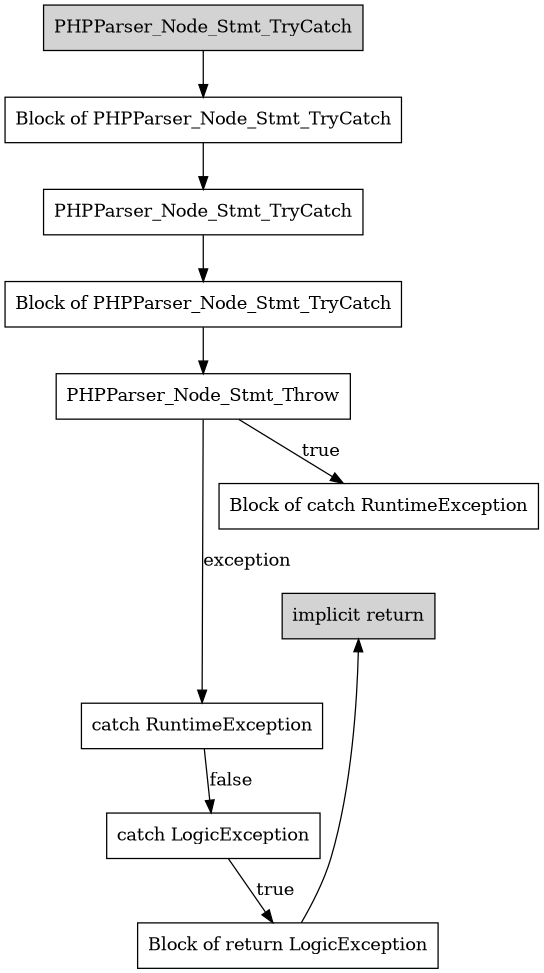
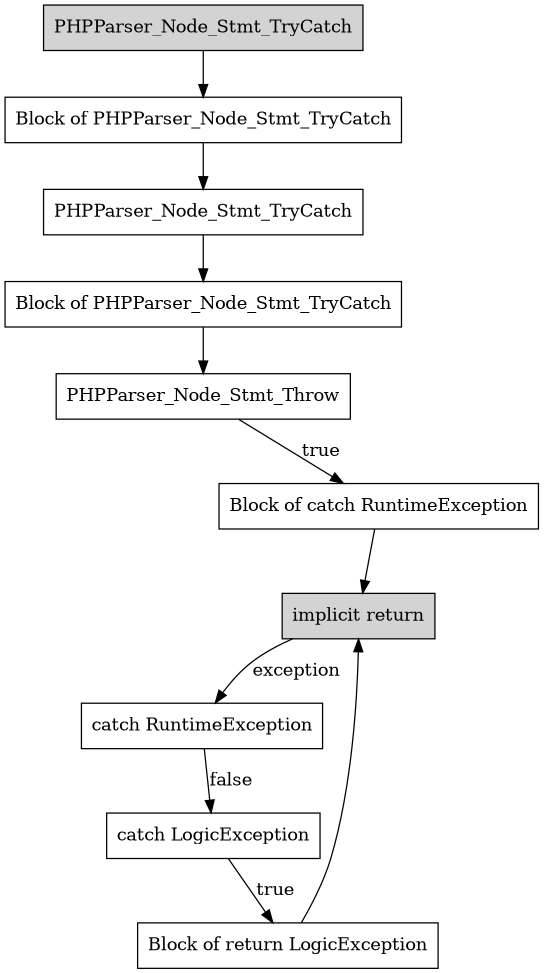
edge "PHPParser_Node_Stmt_Throw" -> "catch RuntimeException": now "implicit return" -> "catch RuntimeException"
edge "Block of catch RuntimeException" -> "implicit return": added
